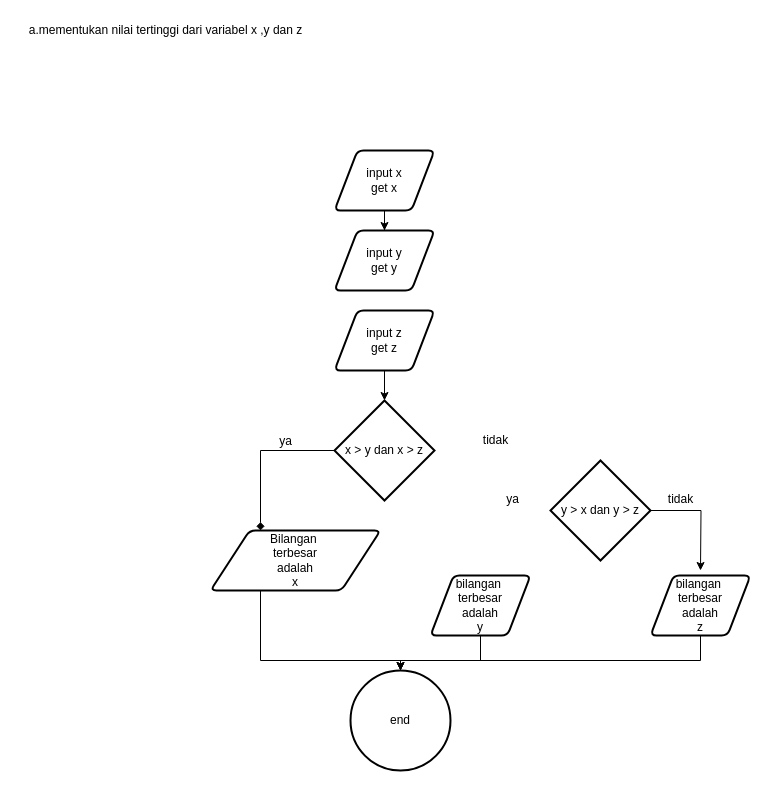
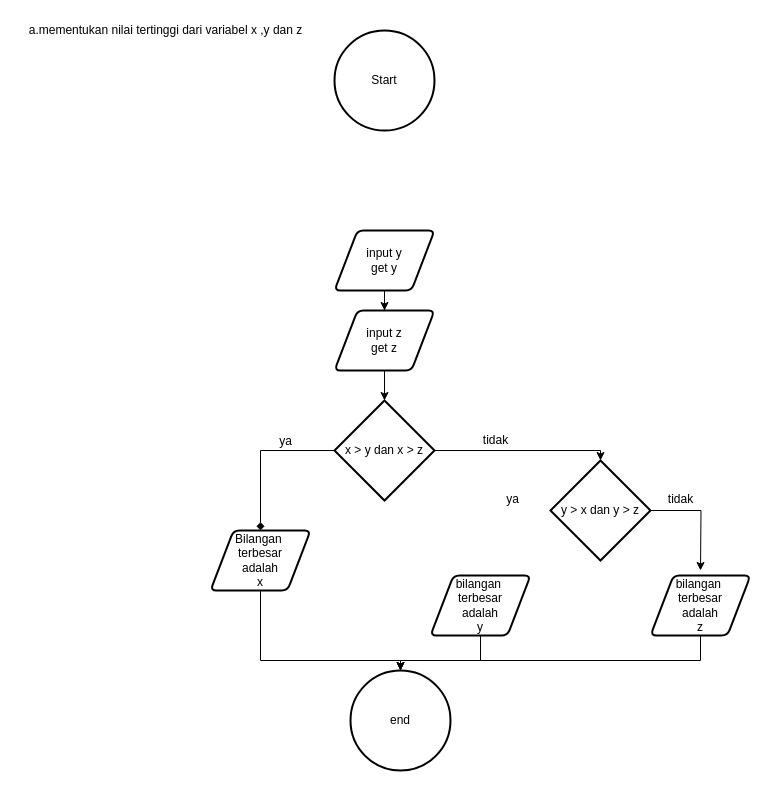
node "Start": added
node "input x get x": removed
edge "input x get x" -> "input y get y": removed
edge "input y get y" -> "input z get z": added
edge "x > y dan x > z" -> "y > x dan y > z": added
node "Bilangan terbesar adalah x": size 170x60 -> 100x60
